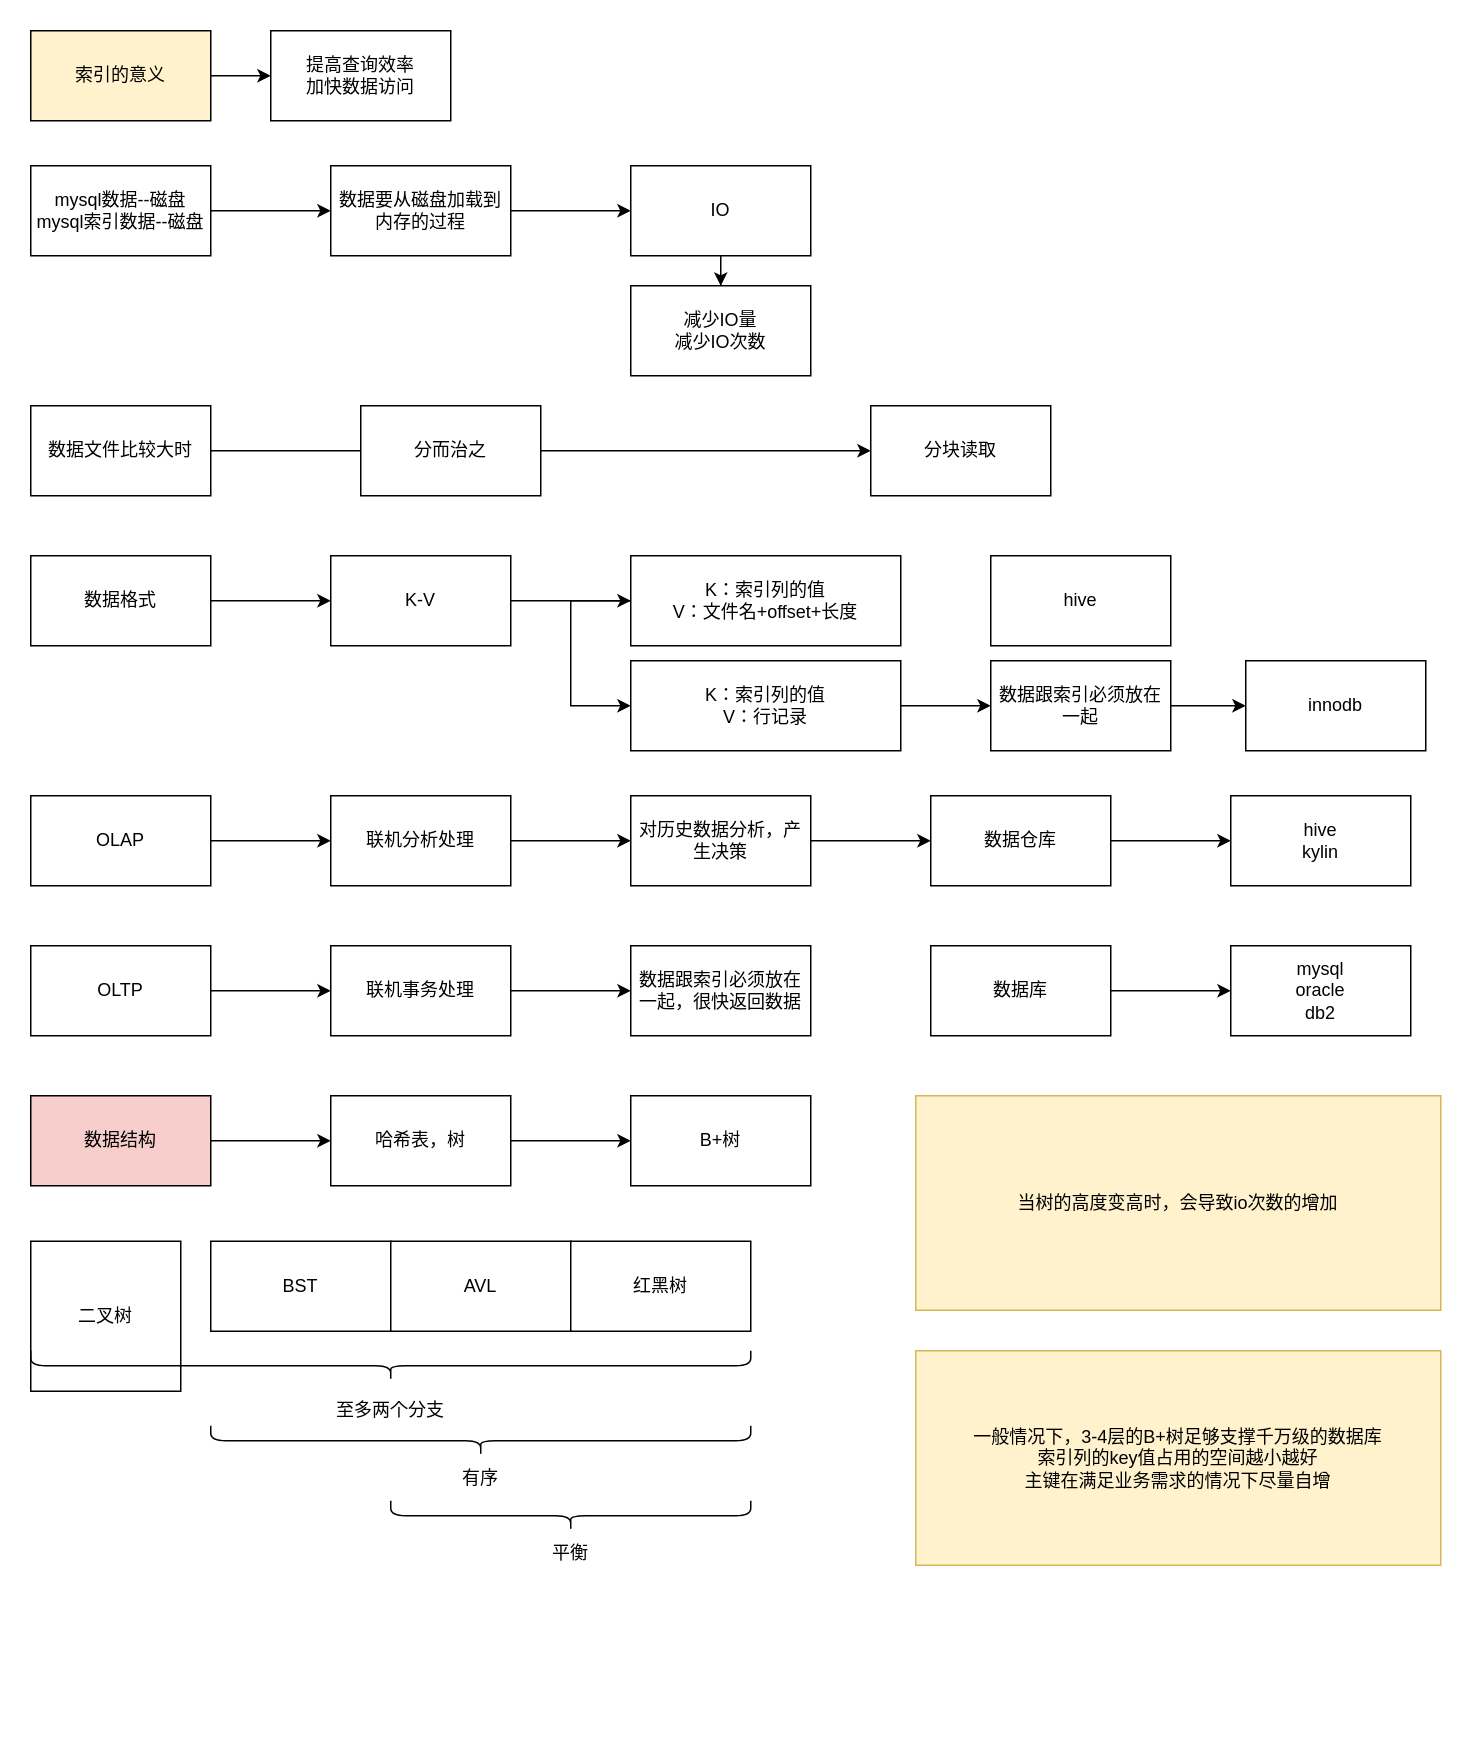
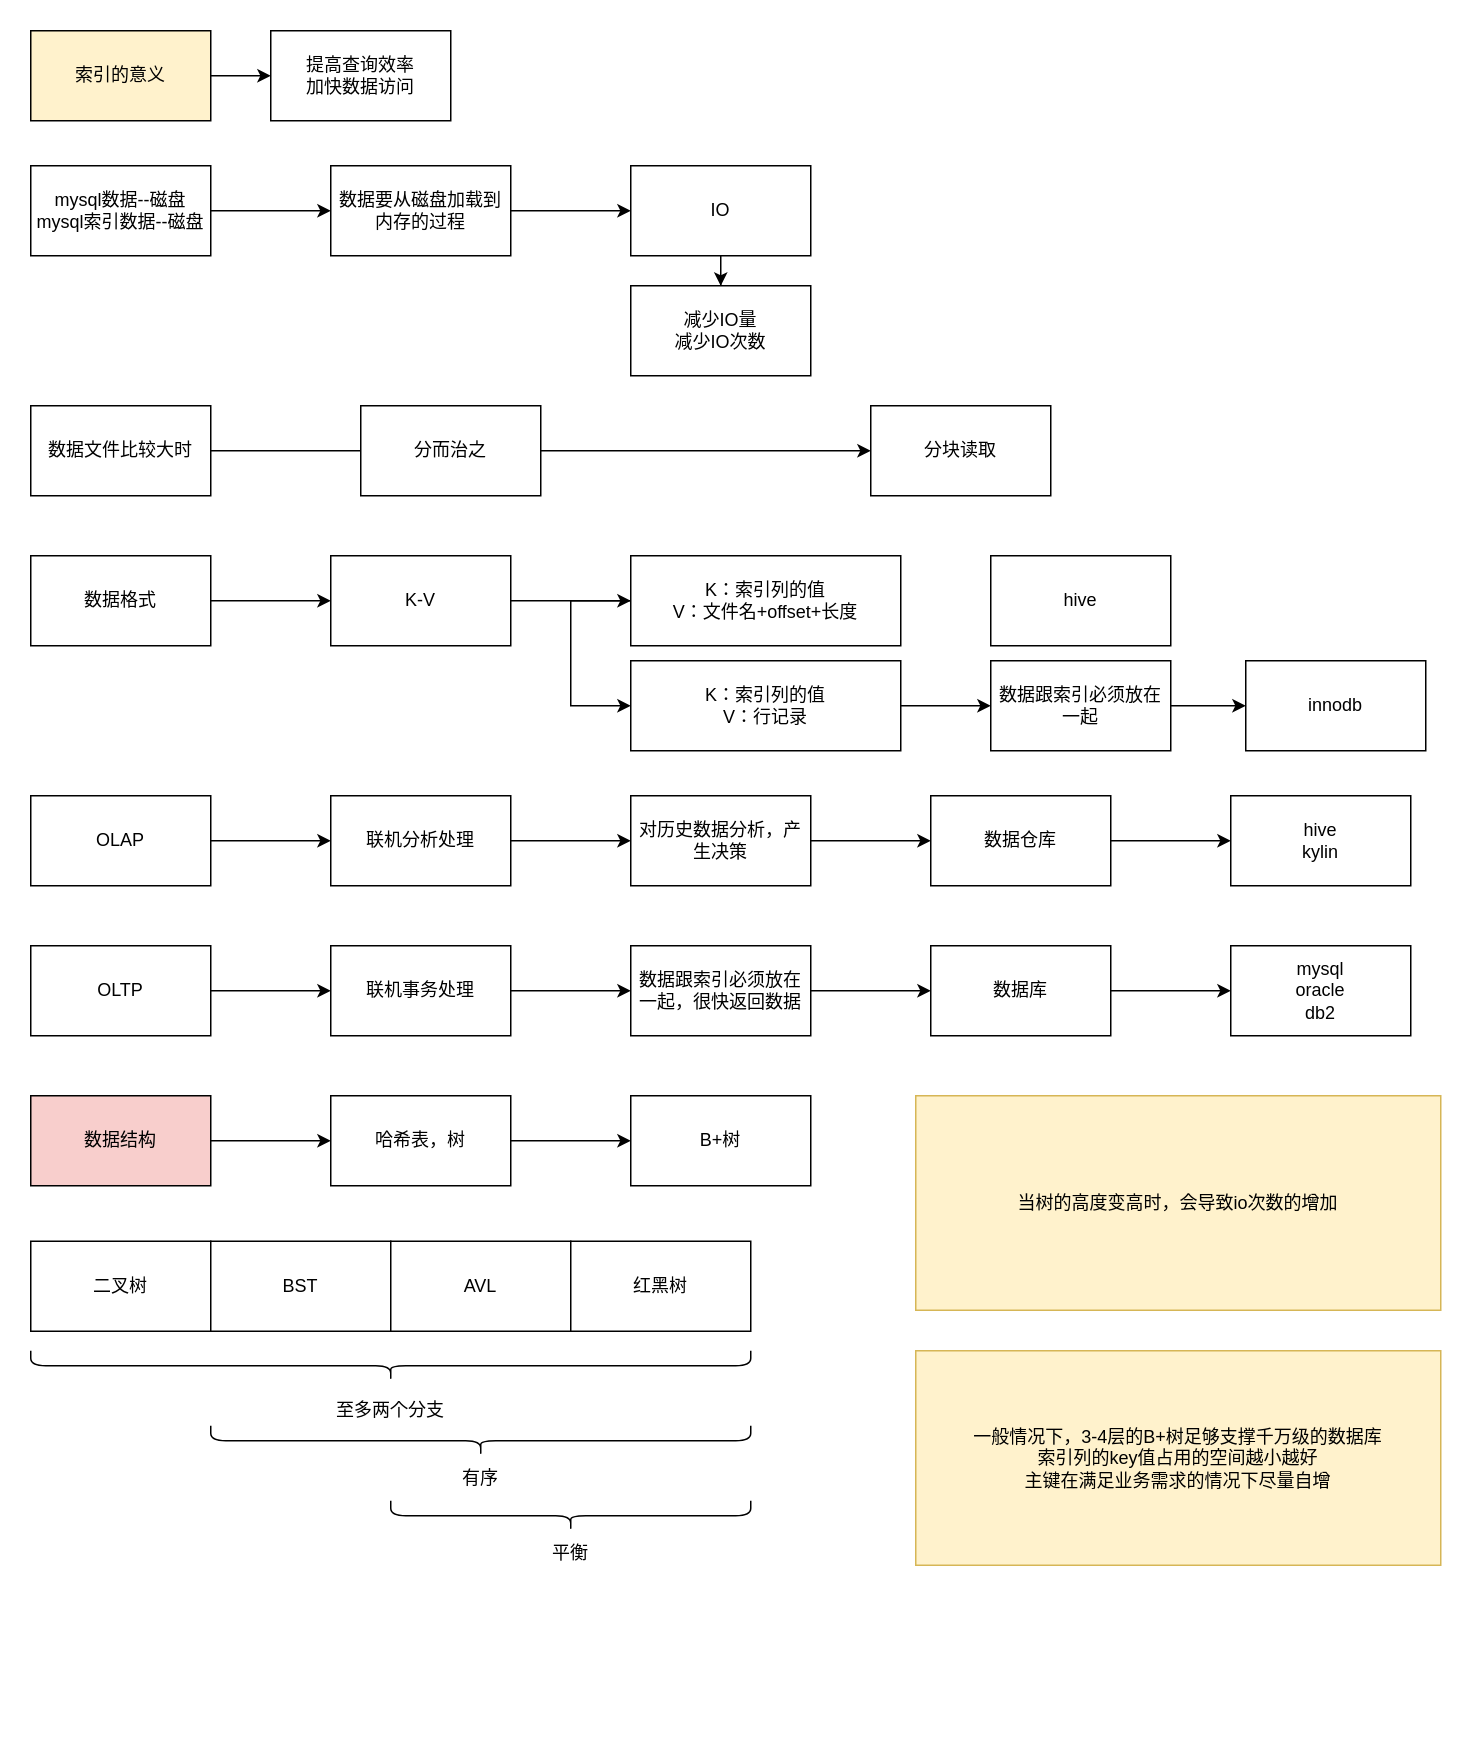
edge "数据跟索引必须放在一起，很快返回数据" -> "数据库": added
node "二叉树": size 150x150 -> 180x90
